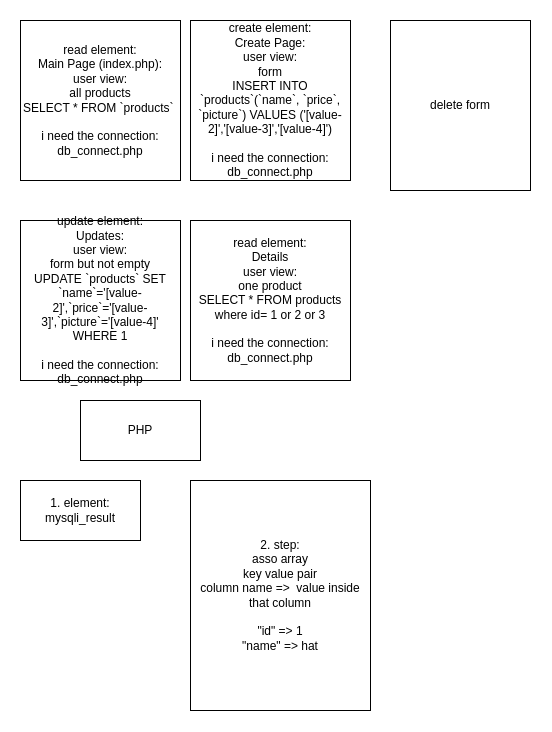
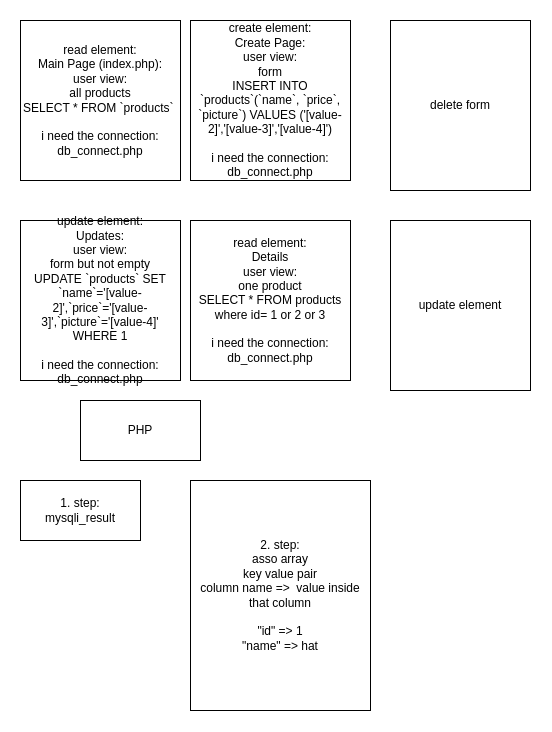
node "update element": added
node "1. element: mysqli_result": label "1. element: mysqli_result" -> "1. step: mysqli_result"
